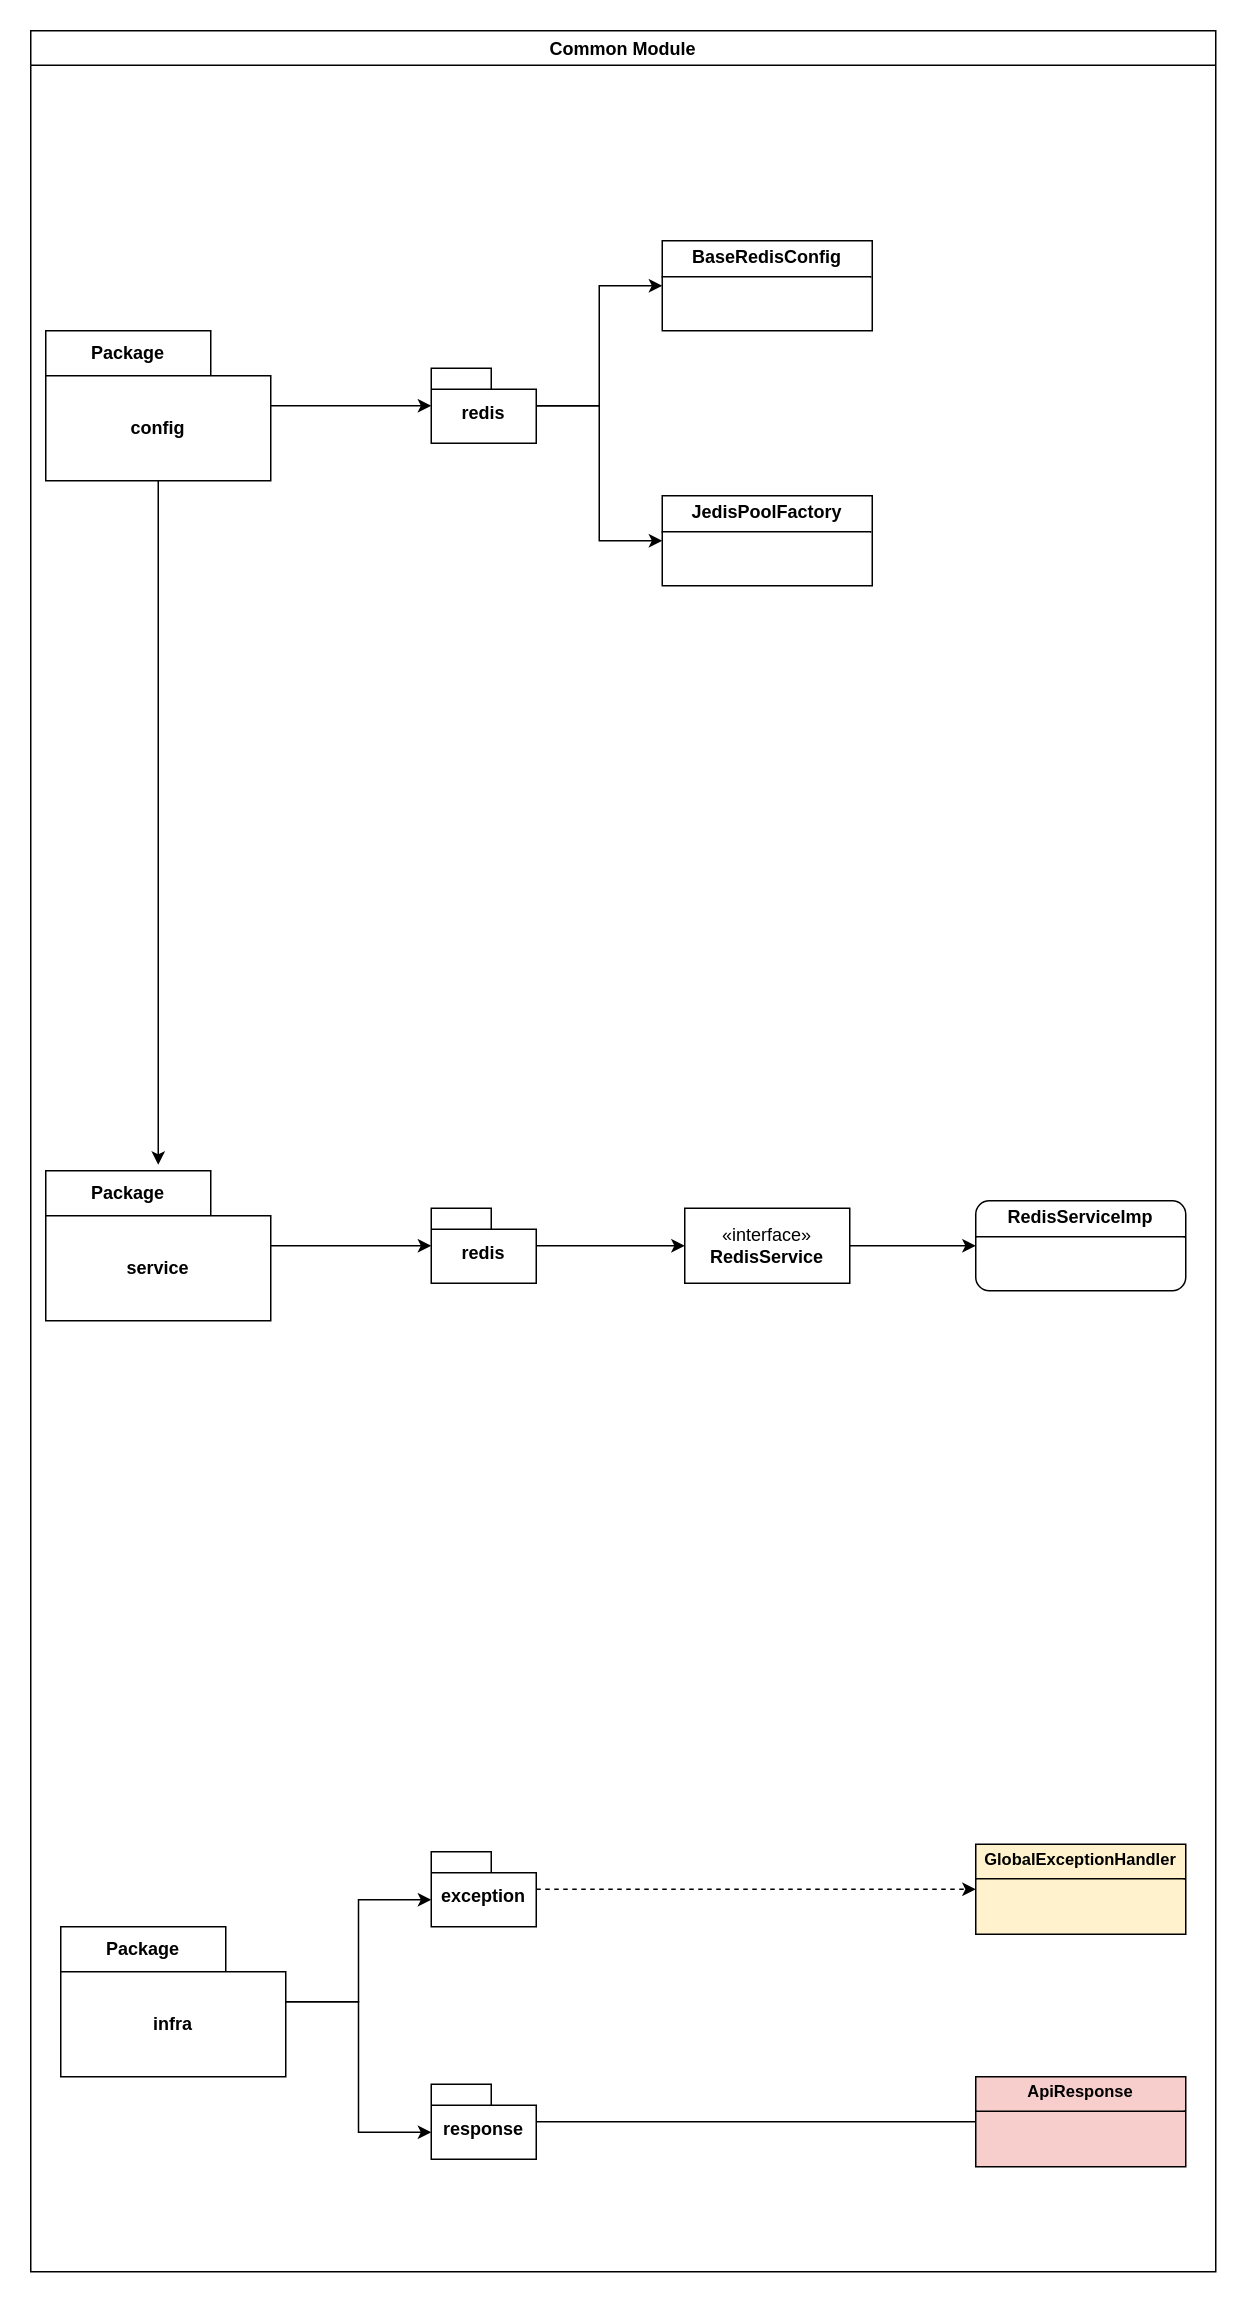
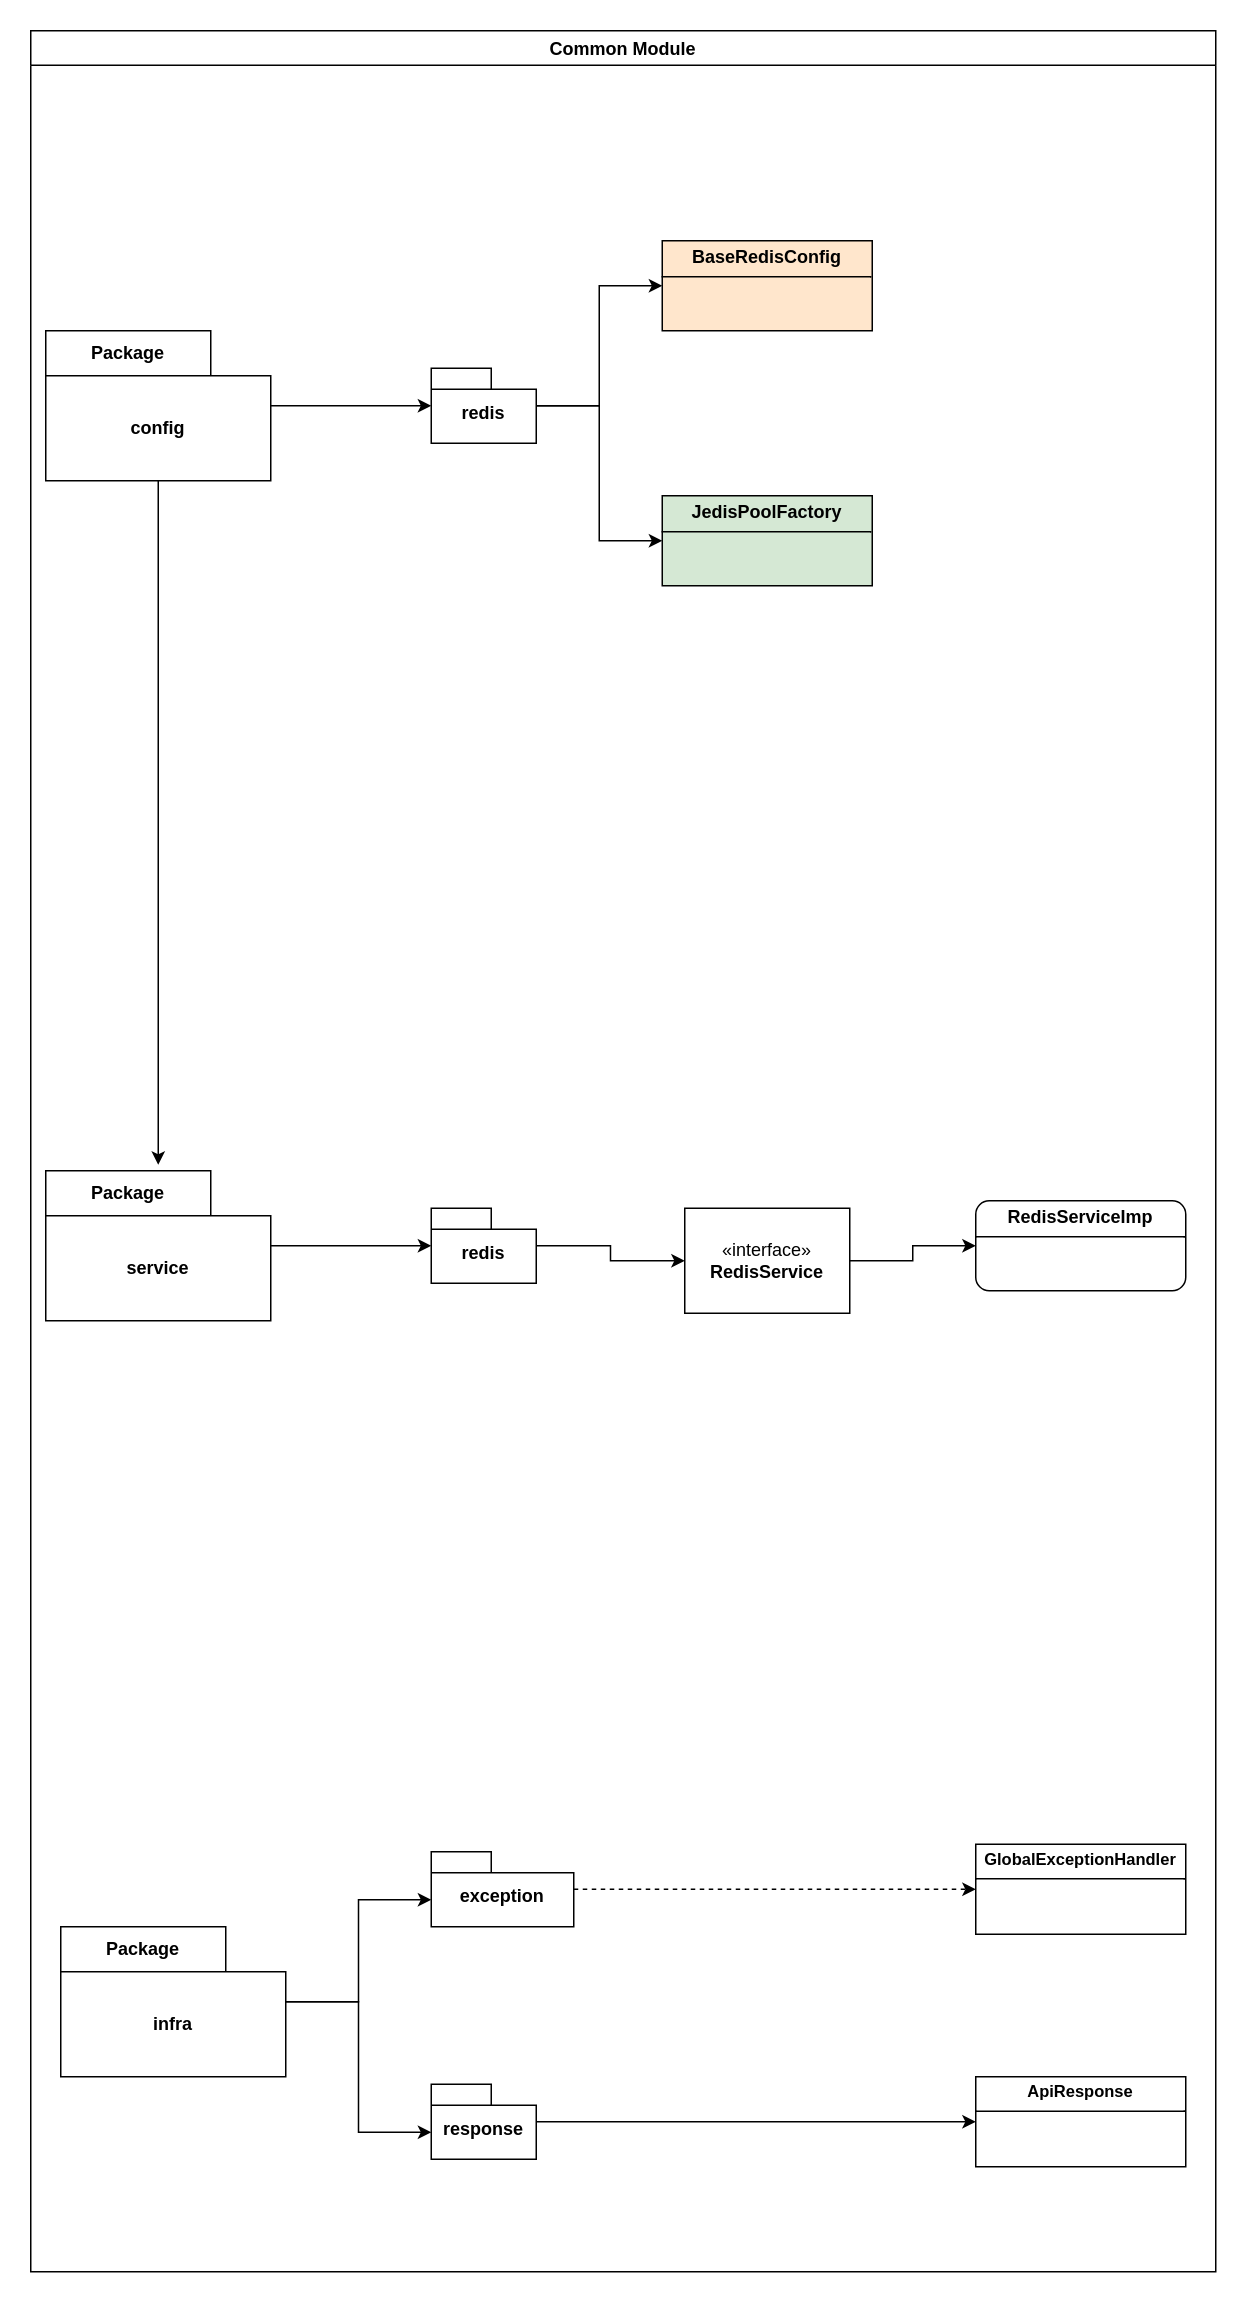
node "BaseRedisConfig": fillcolor #ffffff -> #ffe6cc
node "JedisPoolFactory": fillcolor #ffffff -> #d5e8d4
node "«interface» RedisService": size 165x75 -> 165x105
node "exception": size 105x75 -> 143x75
node "GlobalExceptionHandler": fillcolor #fff2cc -> #ffffff
edge "response" -- "ApiResponse": arrowhead none -> classic
node "ApiResponse": fillcolor #f8cecc -> #ffffff
